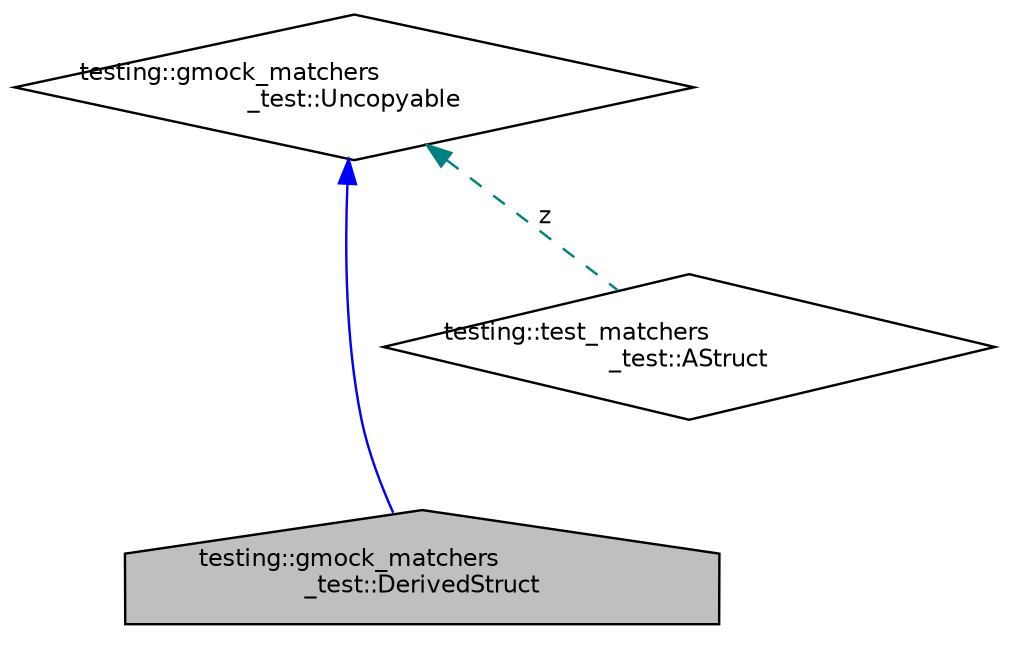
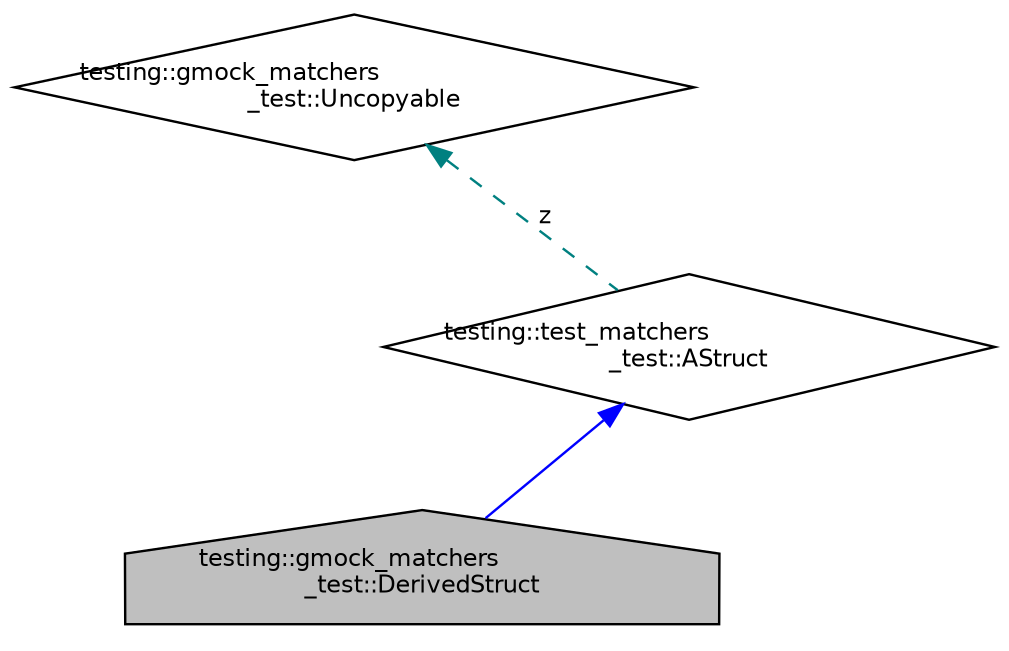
edge "testing::gmock_matchers _test::DerivedStruct" -> "testing::gmock_matchers _test::Uncopyable": now "testing::gmock_matchers _test::DerivedStruct" -> "testing::test_matchers _test::AStruct"
